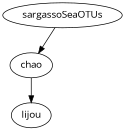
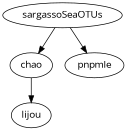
node "pnpmle": added
